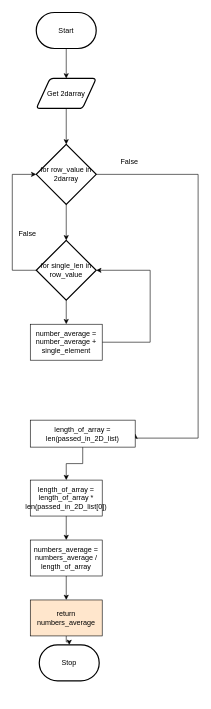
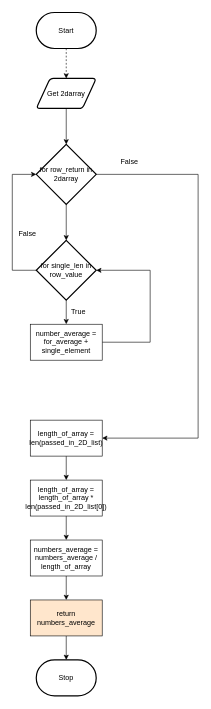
edge "Start" -> "Get 2darray": style solid -> dashed
node "for row_value in 2darray": label "for row_value in 2darray" -> "for row_return in 2darray"
node "True": added
node "number_average = number_average + single_element": label "number_average = number_average + single_element" -> "number_average = for_average + single_element"
node "length_of_array = len(passed_in_2D_list)": size 105x27 -> 72x36
node "Stop": moved (69, 663) -> (66, 678)
